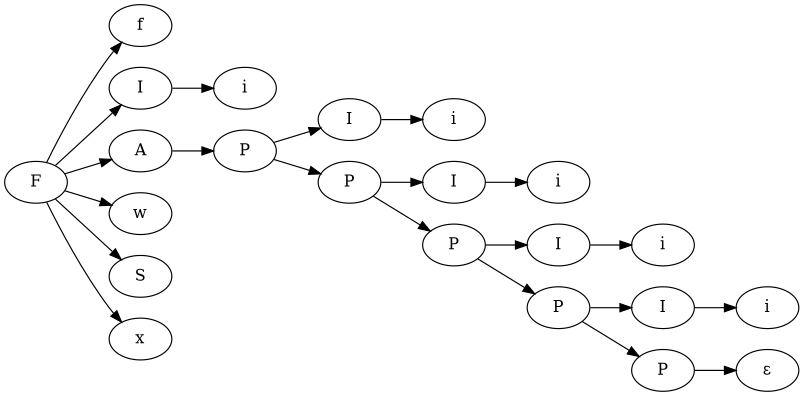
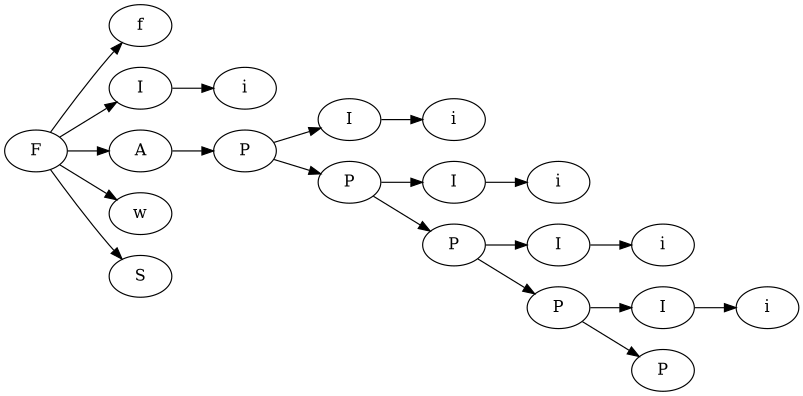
node "x": removed
node "ε": removed
